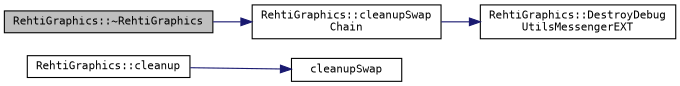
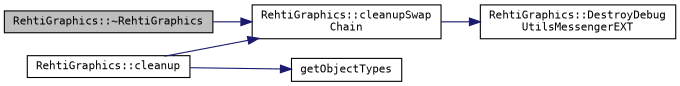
edge "RehtiGraphics::cleanup" -> "RehtiGraphics::cleanupSwap Chain": added
node "cleanupSwap": label "cleanupSwap" -> "getObjectTypes"
